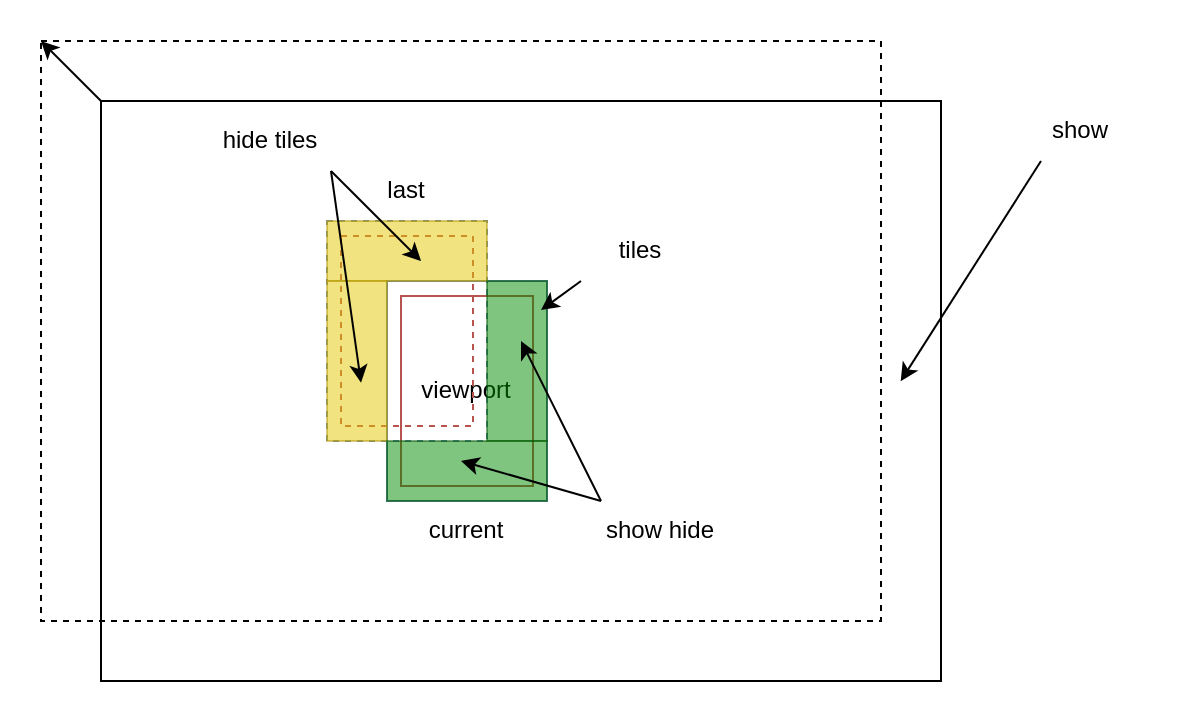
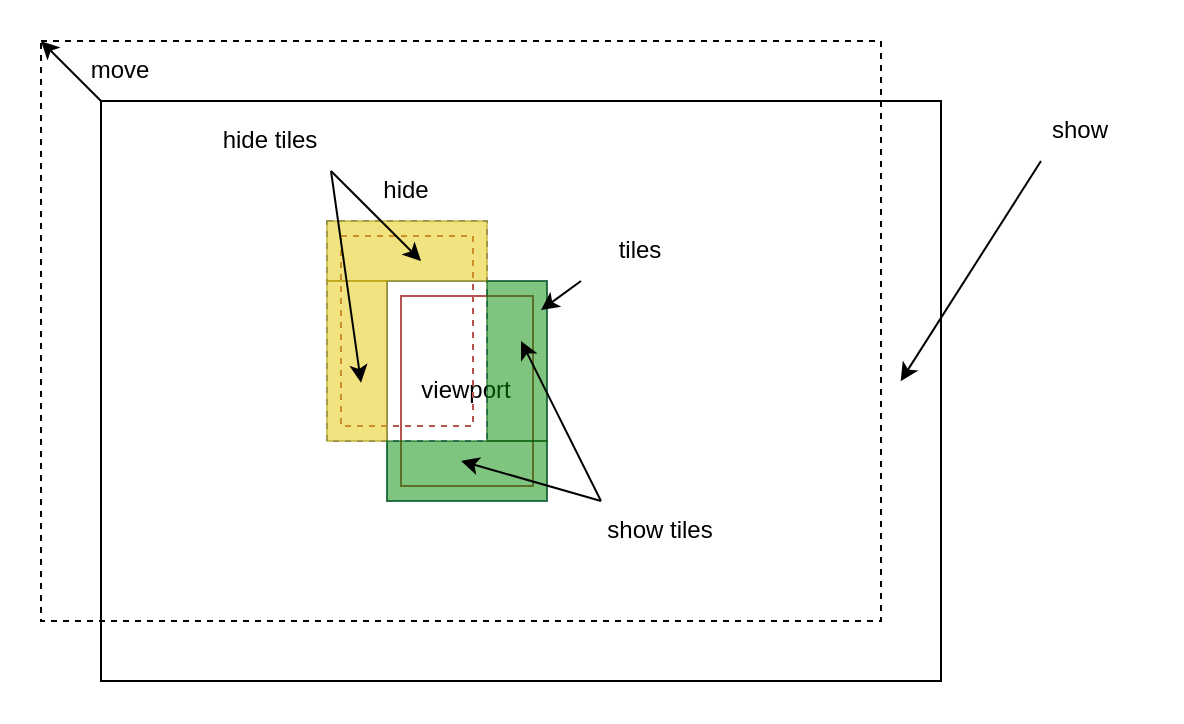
node "move": added
node "last": label "last" -> "hide"
node "current": removed
node "show hide": label "show hide" -> "show tiles"
